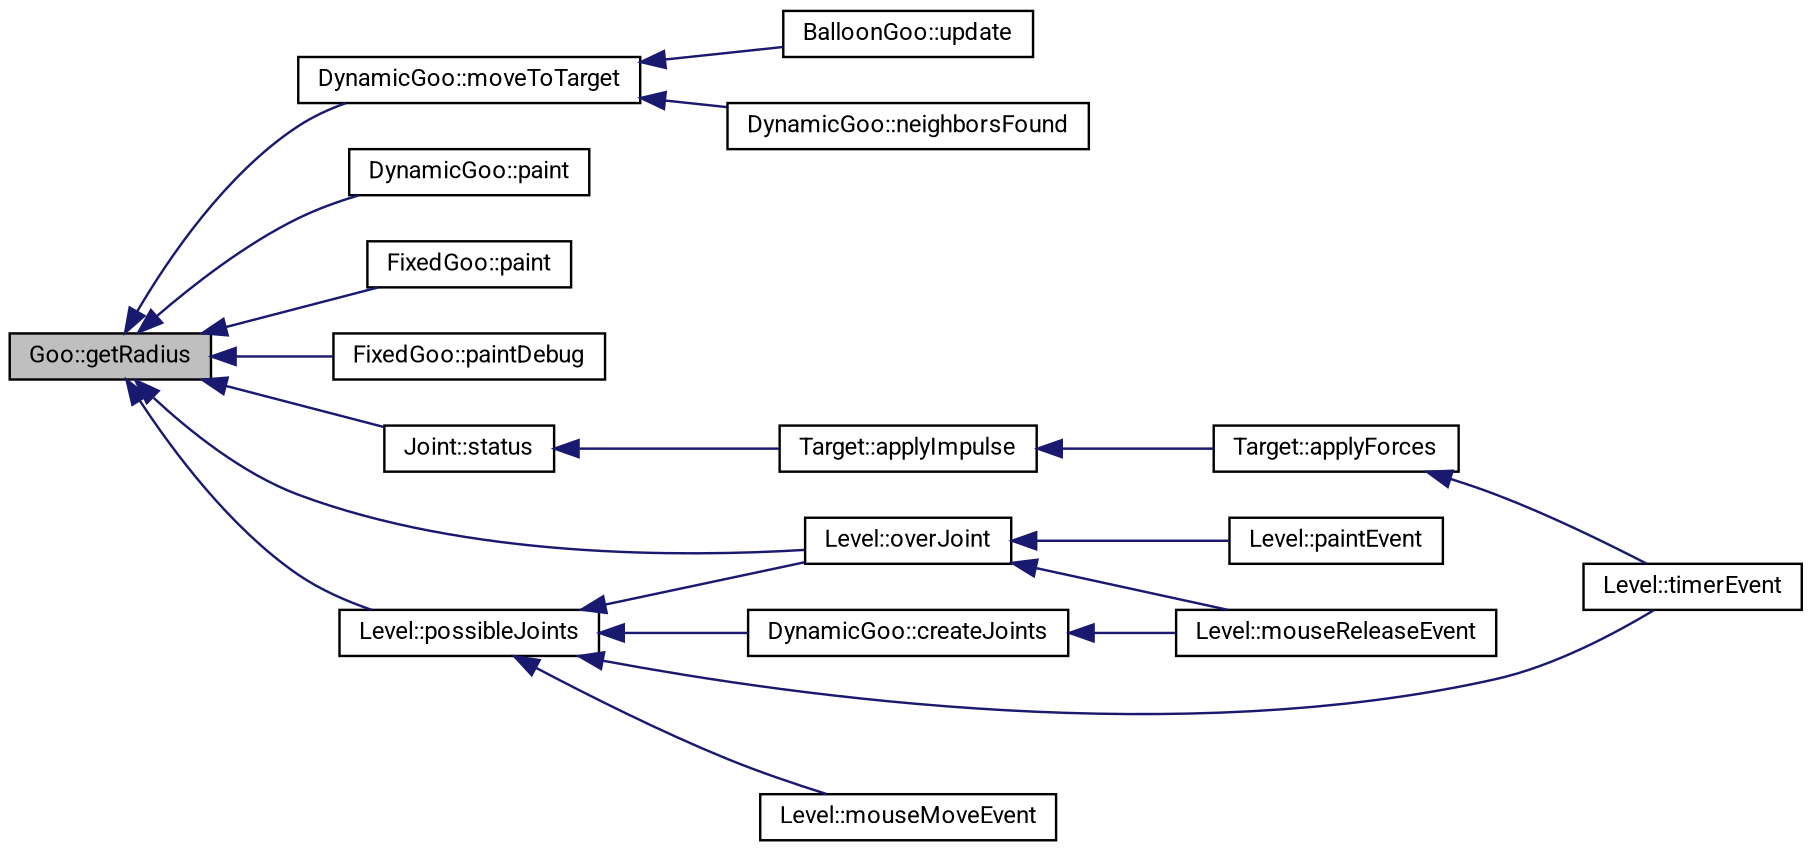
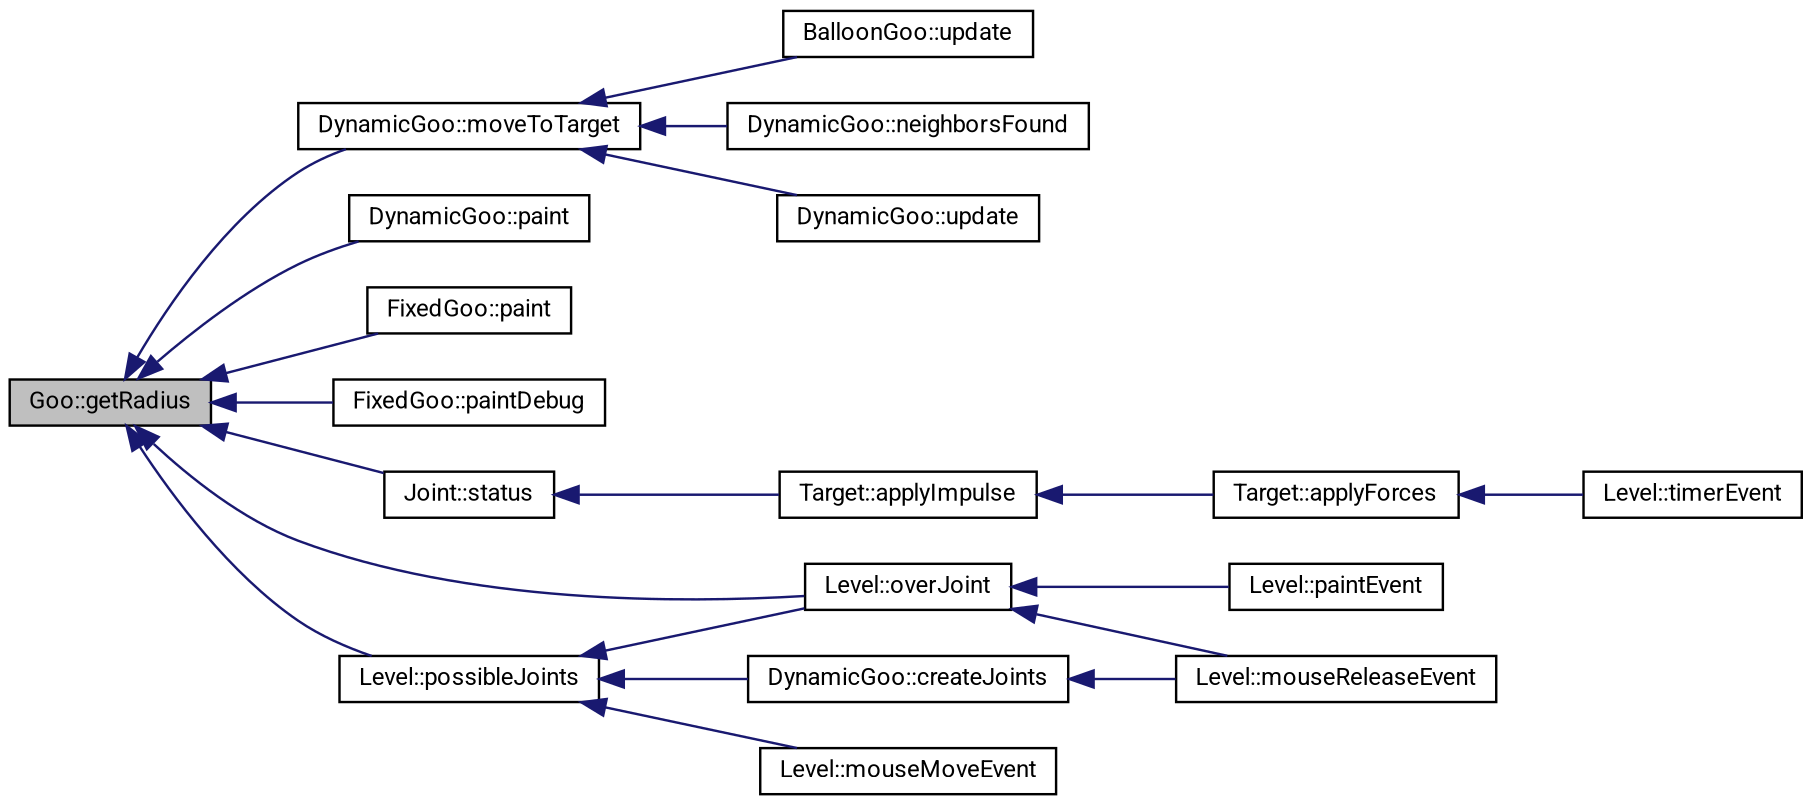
node "DynamicGoo::update": added
edge "Level::timerEvent" -> "Level::possibleJoints": removed
